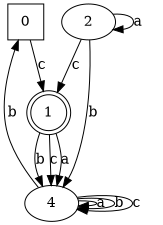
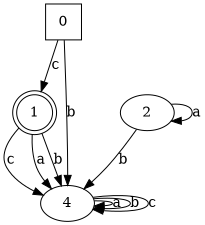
edge "2" -> "1": removed, label "c"
edge "4" -> "0": reversed
